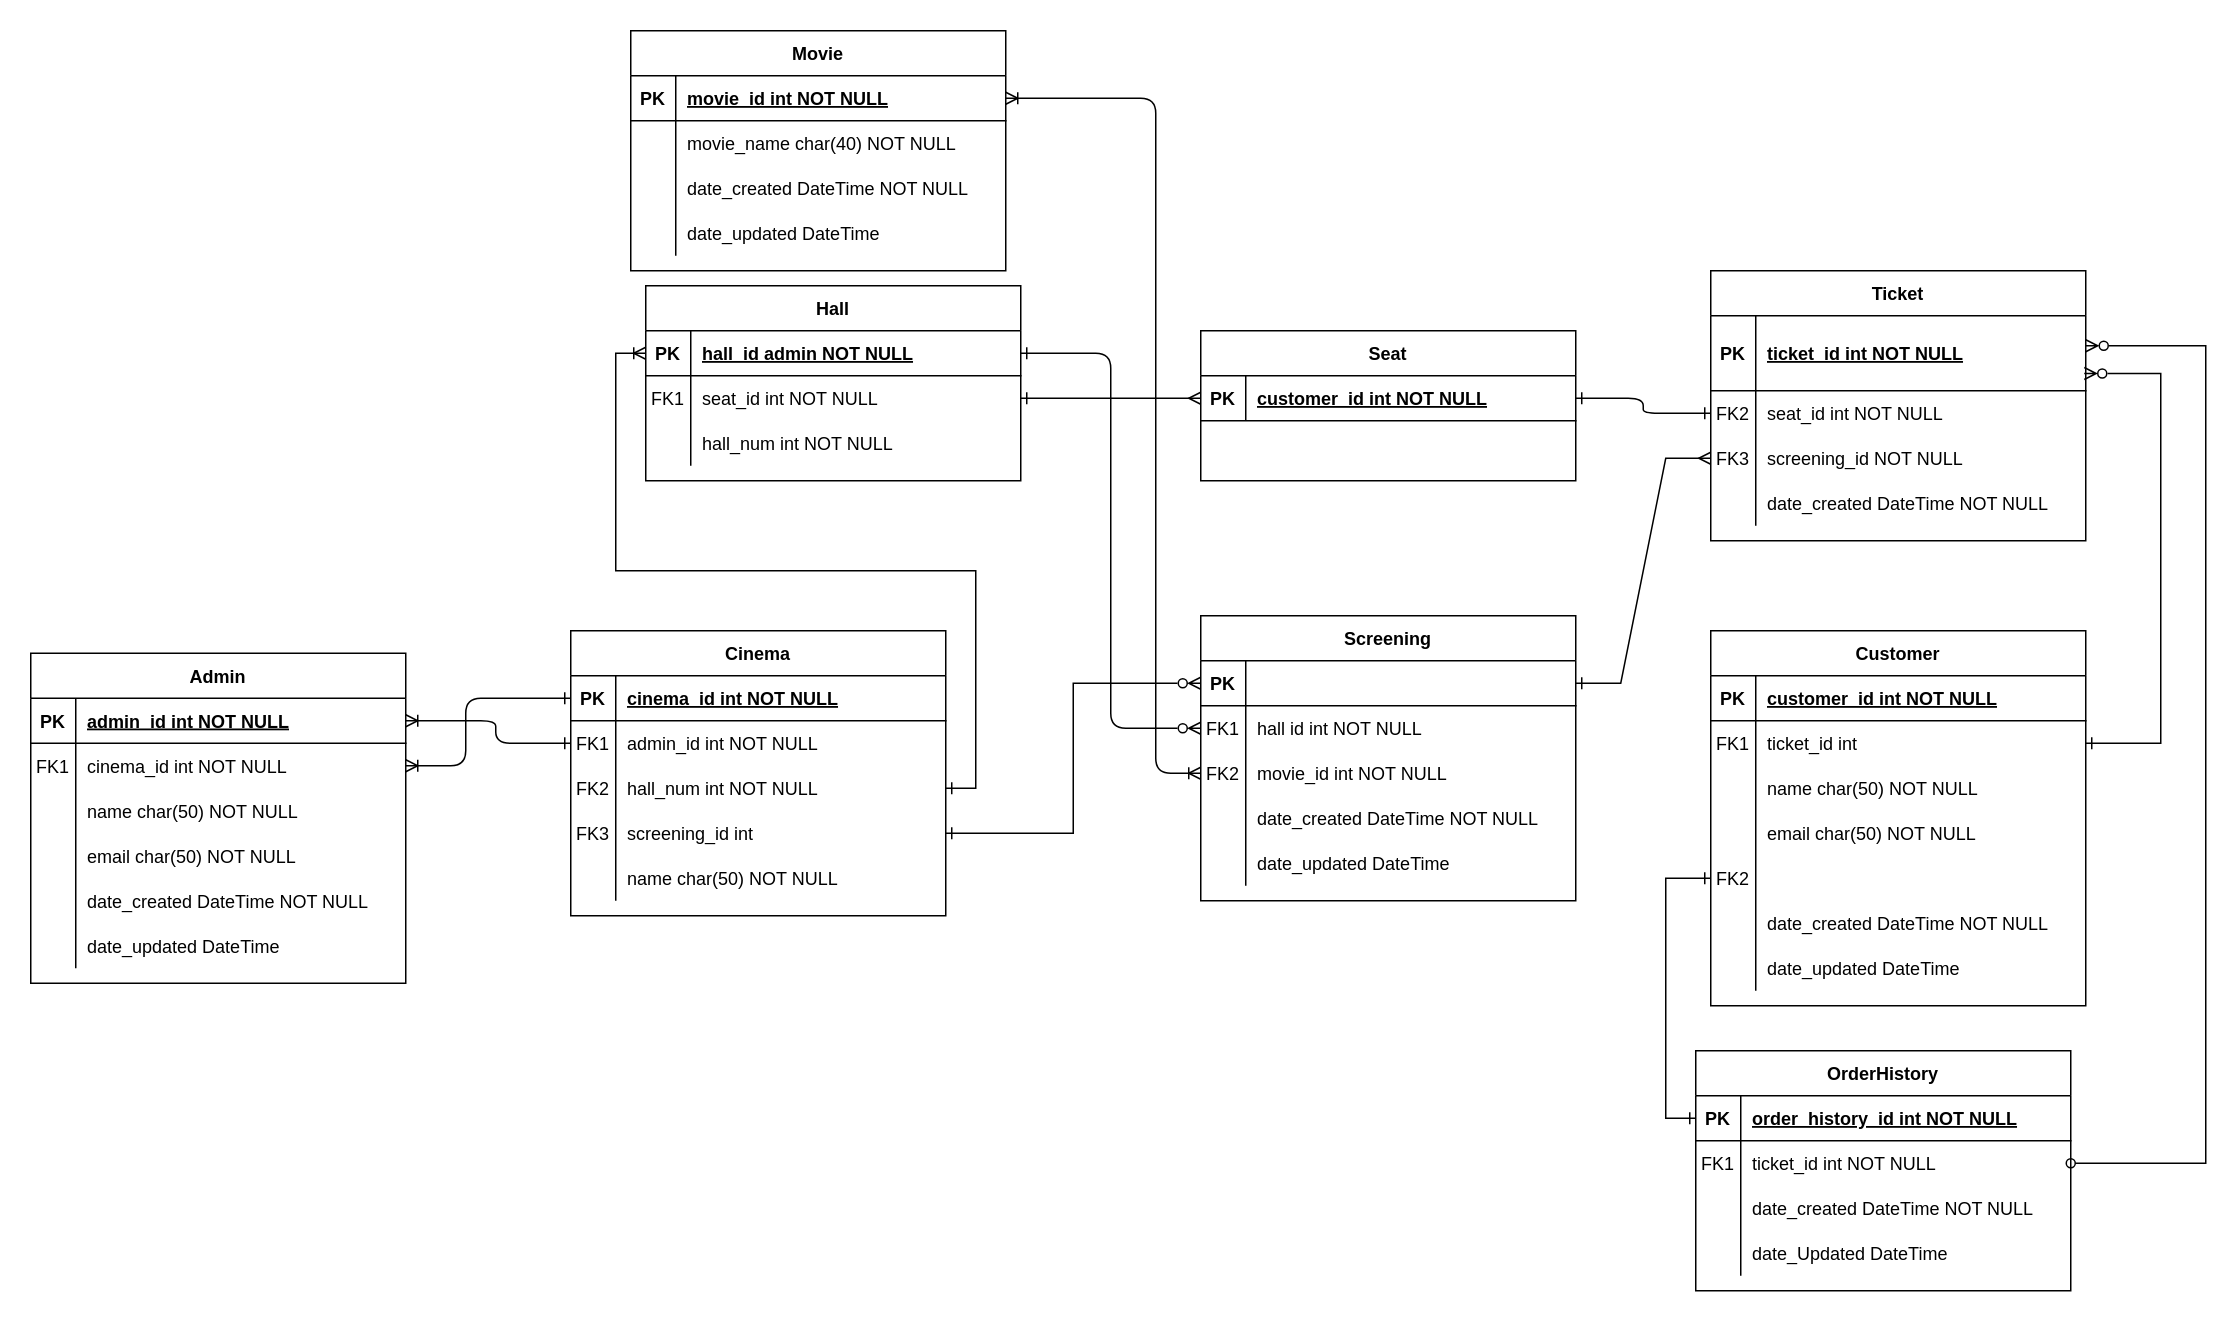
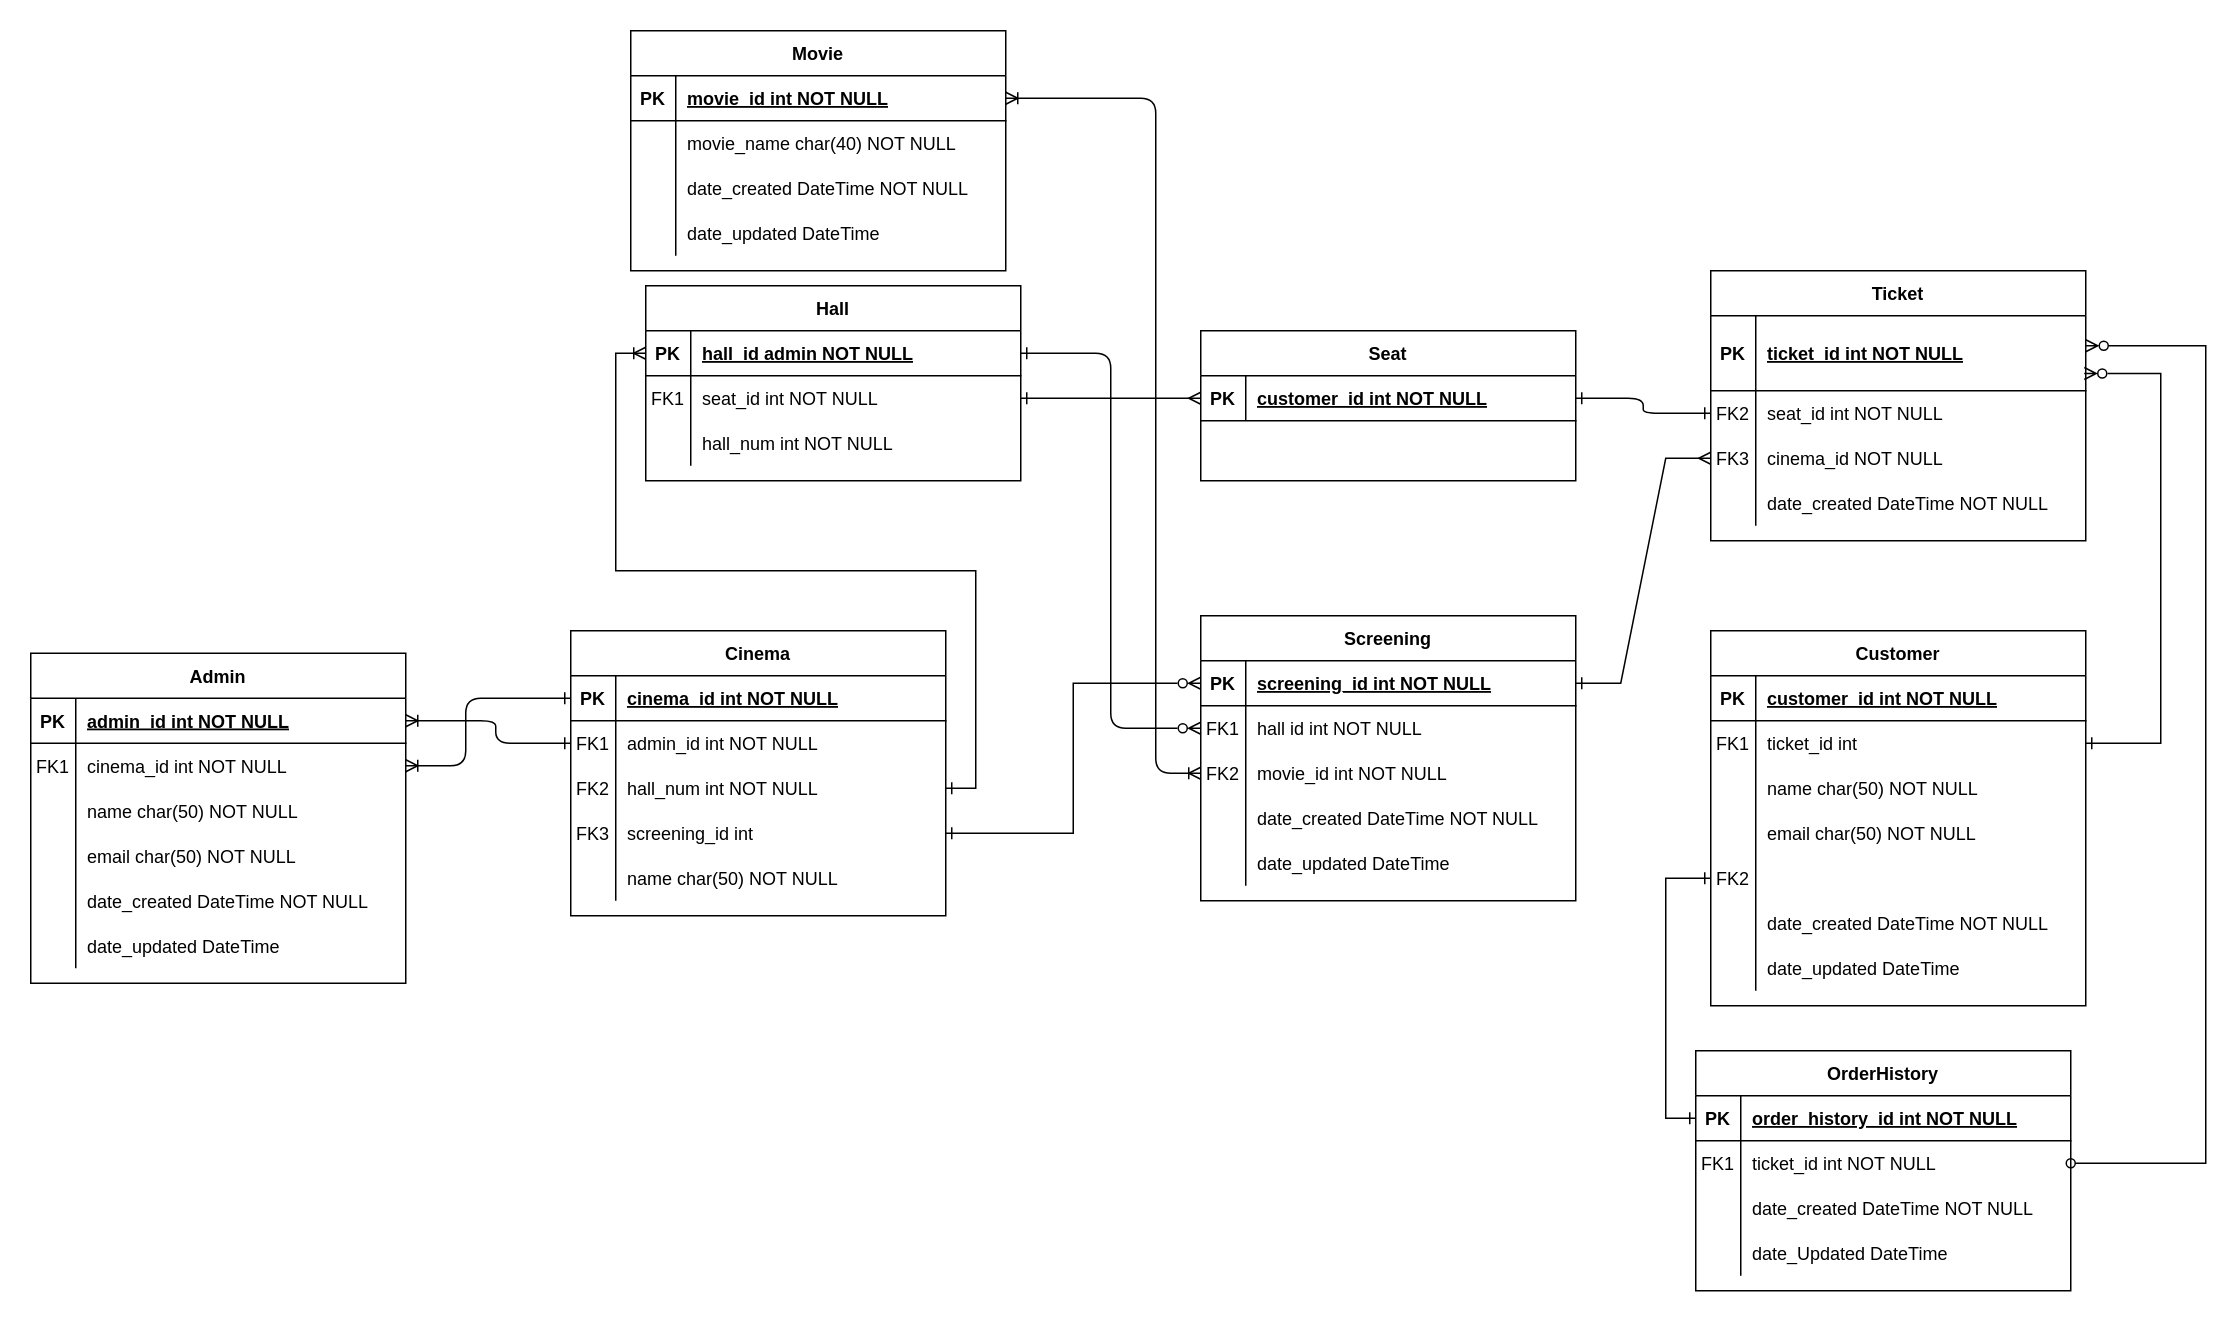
node "screening_id NOT NULL": label "screening_id NOT NULL" -> "cinema_id NOT NULL"
node "screening_id int NOT NULL": added
